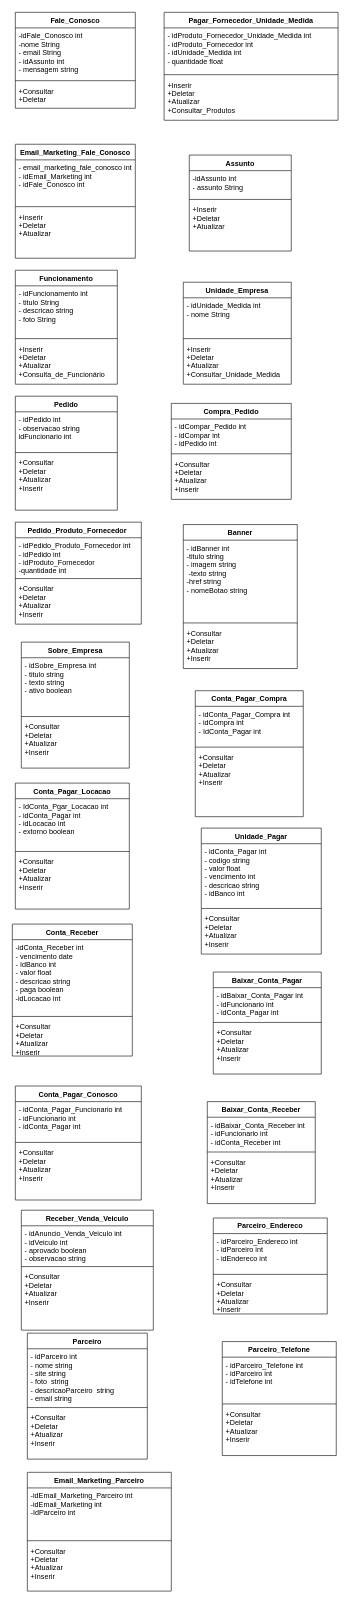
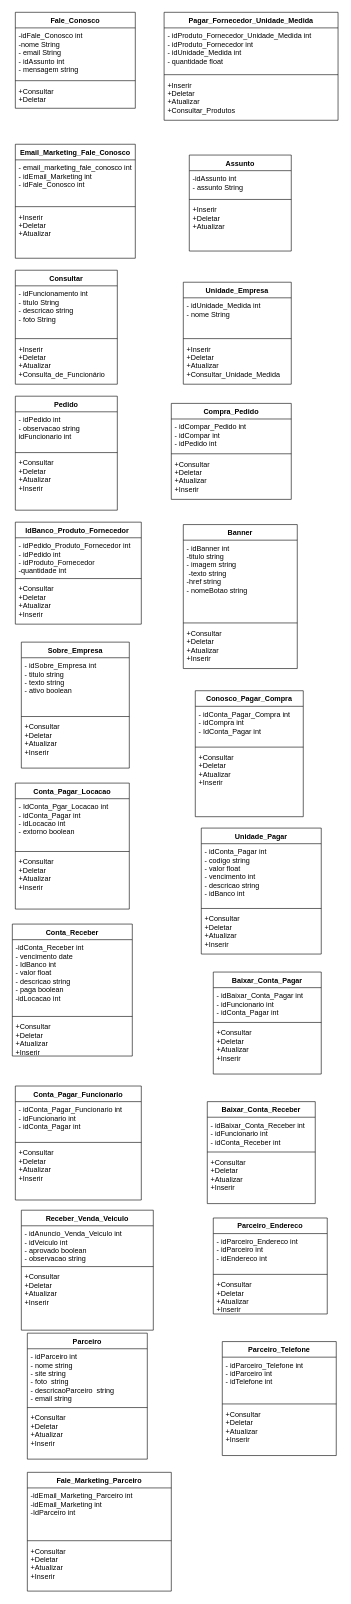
node "Funcionamento": label "Funcionamento" -> "Consultar"
node "Pedido_Produto_Fornecedor": label "Pedido_Produto_Fornecedor" -> "IdBanco_Produto_Fornecedor"
node "Conta_Pagar_Compra": label "Conta_Pagar_Compra" -> "Conosco_Pagar_Compra"
node "Conta_Pagar_Conosco": label "Conta_Pagar_Conosco" -> "Conta_Pagar_Funcionario"
node "Email_Marketing_Parceiro": label "Email_Marketing_Parceiro" -> "Fale_Marketing_Parceiro"
